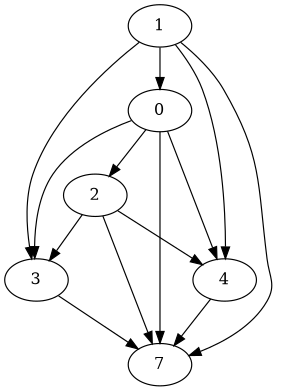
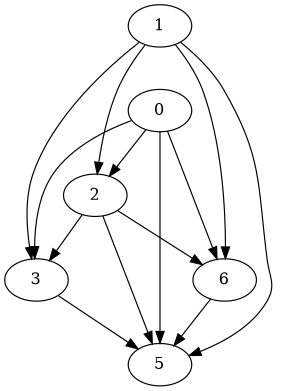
edge "1" -> "0": now "1" -> "2"
node "4": label "4" -> "6"
node "7": label "7" -> "5"
